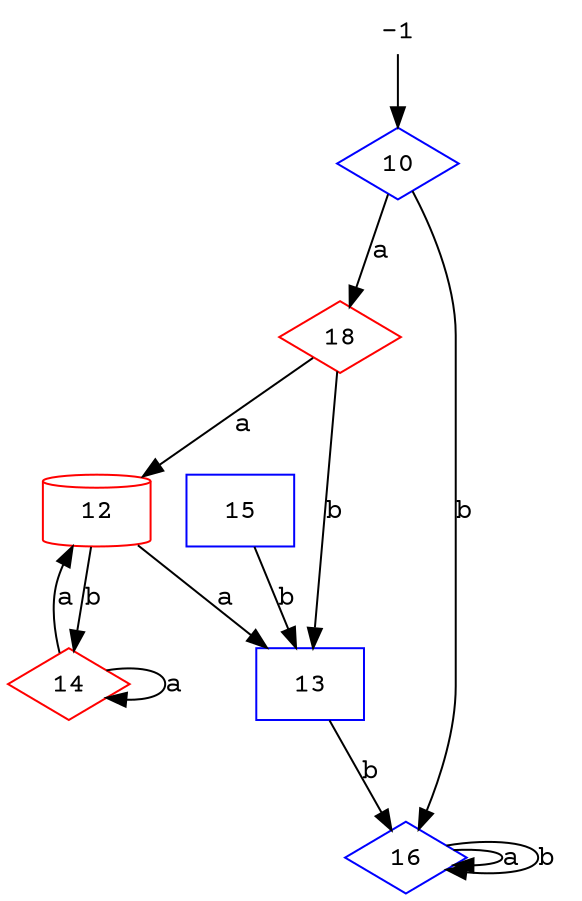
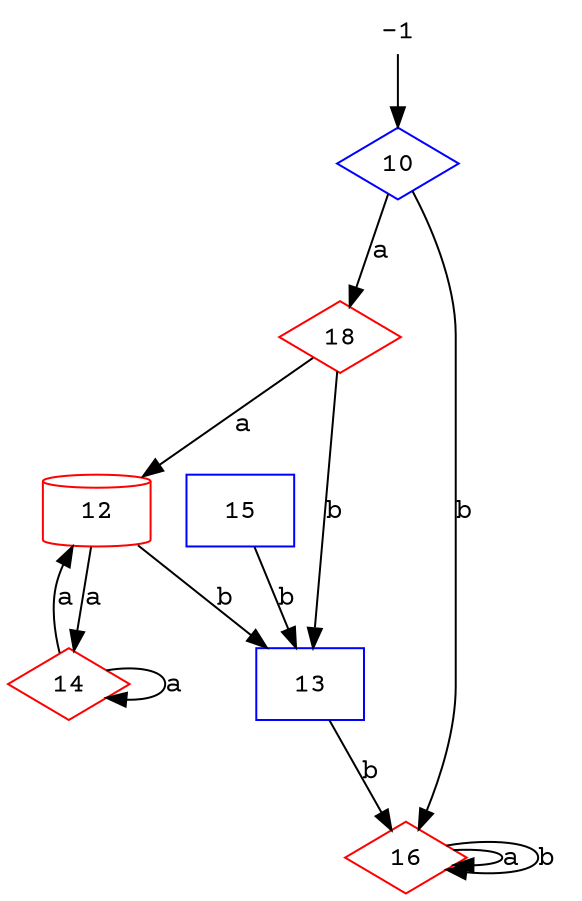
edge "12" -> "14": label "b" -> "a"
edge "12" -> "13": label "a" -> "b"
node "16": color blue -> red
